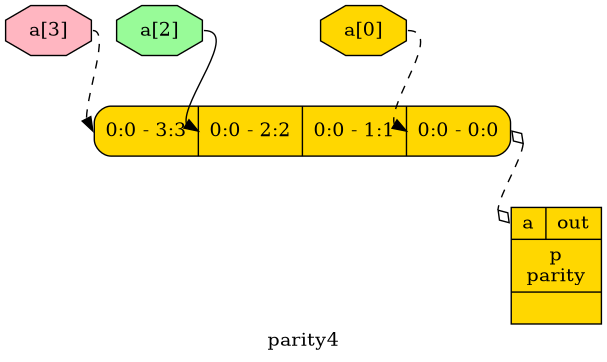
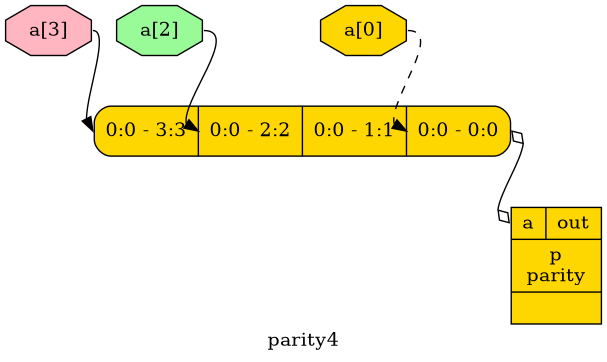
edge "a[3]" -> "0:0 - 3:3": style dashed -> solid
edge "0:0 - 3:3" -- "a": style dashed -> solid
